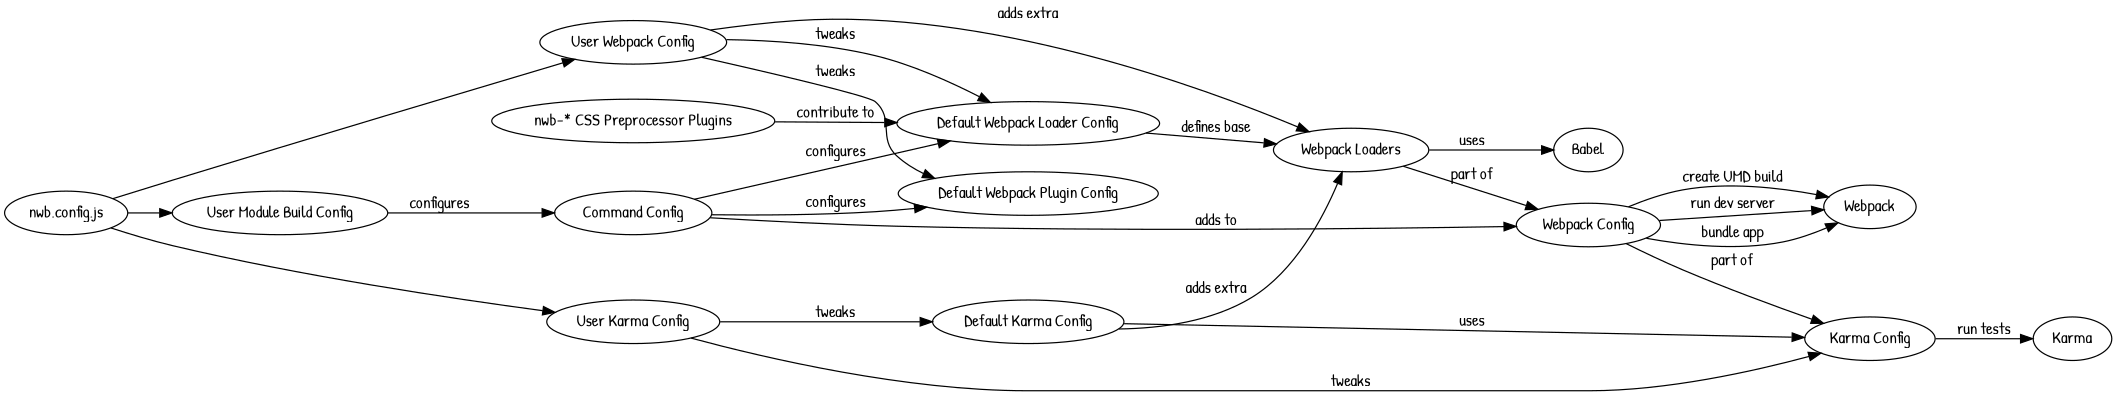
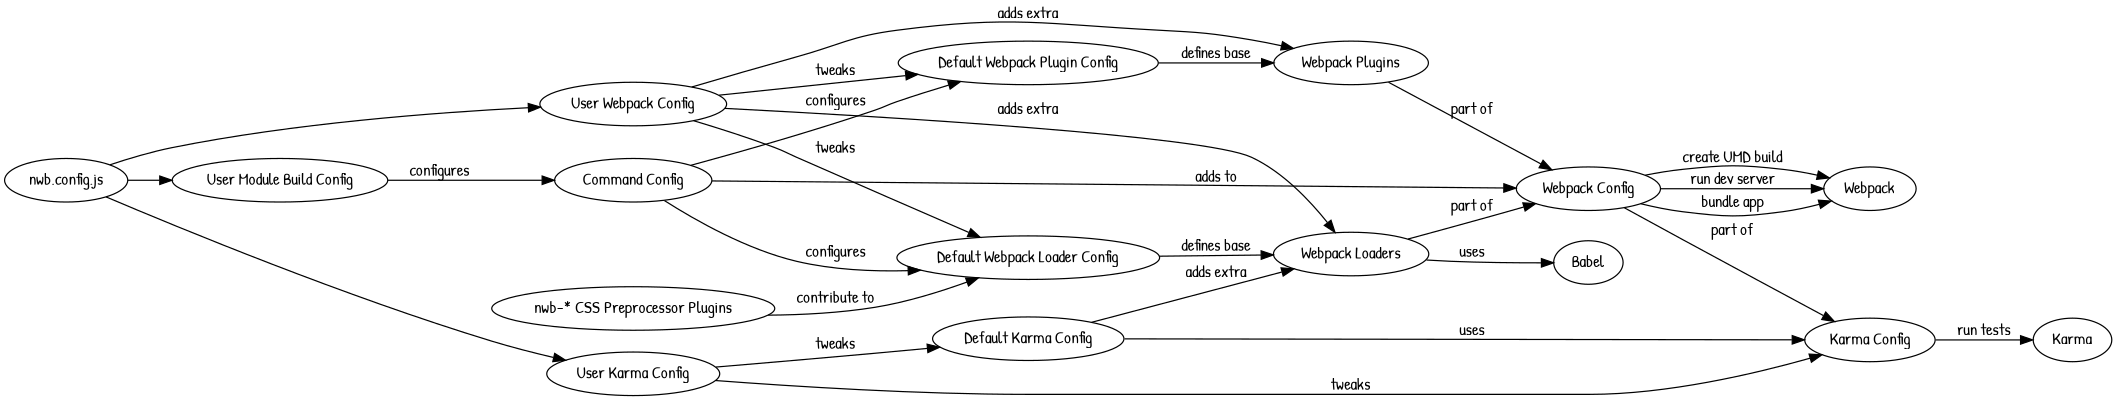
node "Webpack Plugins": added
